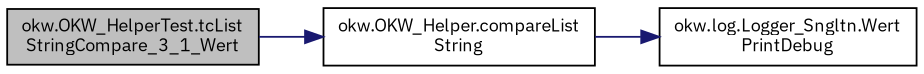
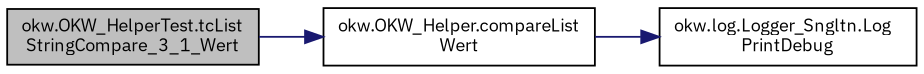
node "okw.OKW_Helper.compareList String": label "okw.OKW_Helper.compareList String" -> "okw.OKW_Helper.compareList Wert"
node "okw.log.Logger_Sngltn.Wert PrintDebug": label "okw.log.Logger_Sngltn.Wert PrintDebug" -> "okw.log.Logger_Sngltn.Log PrintDebug"
